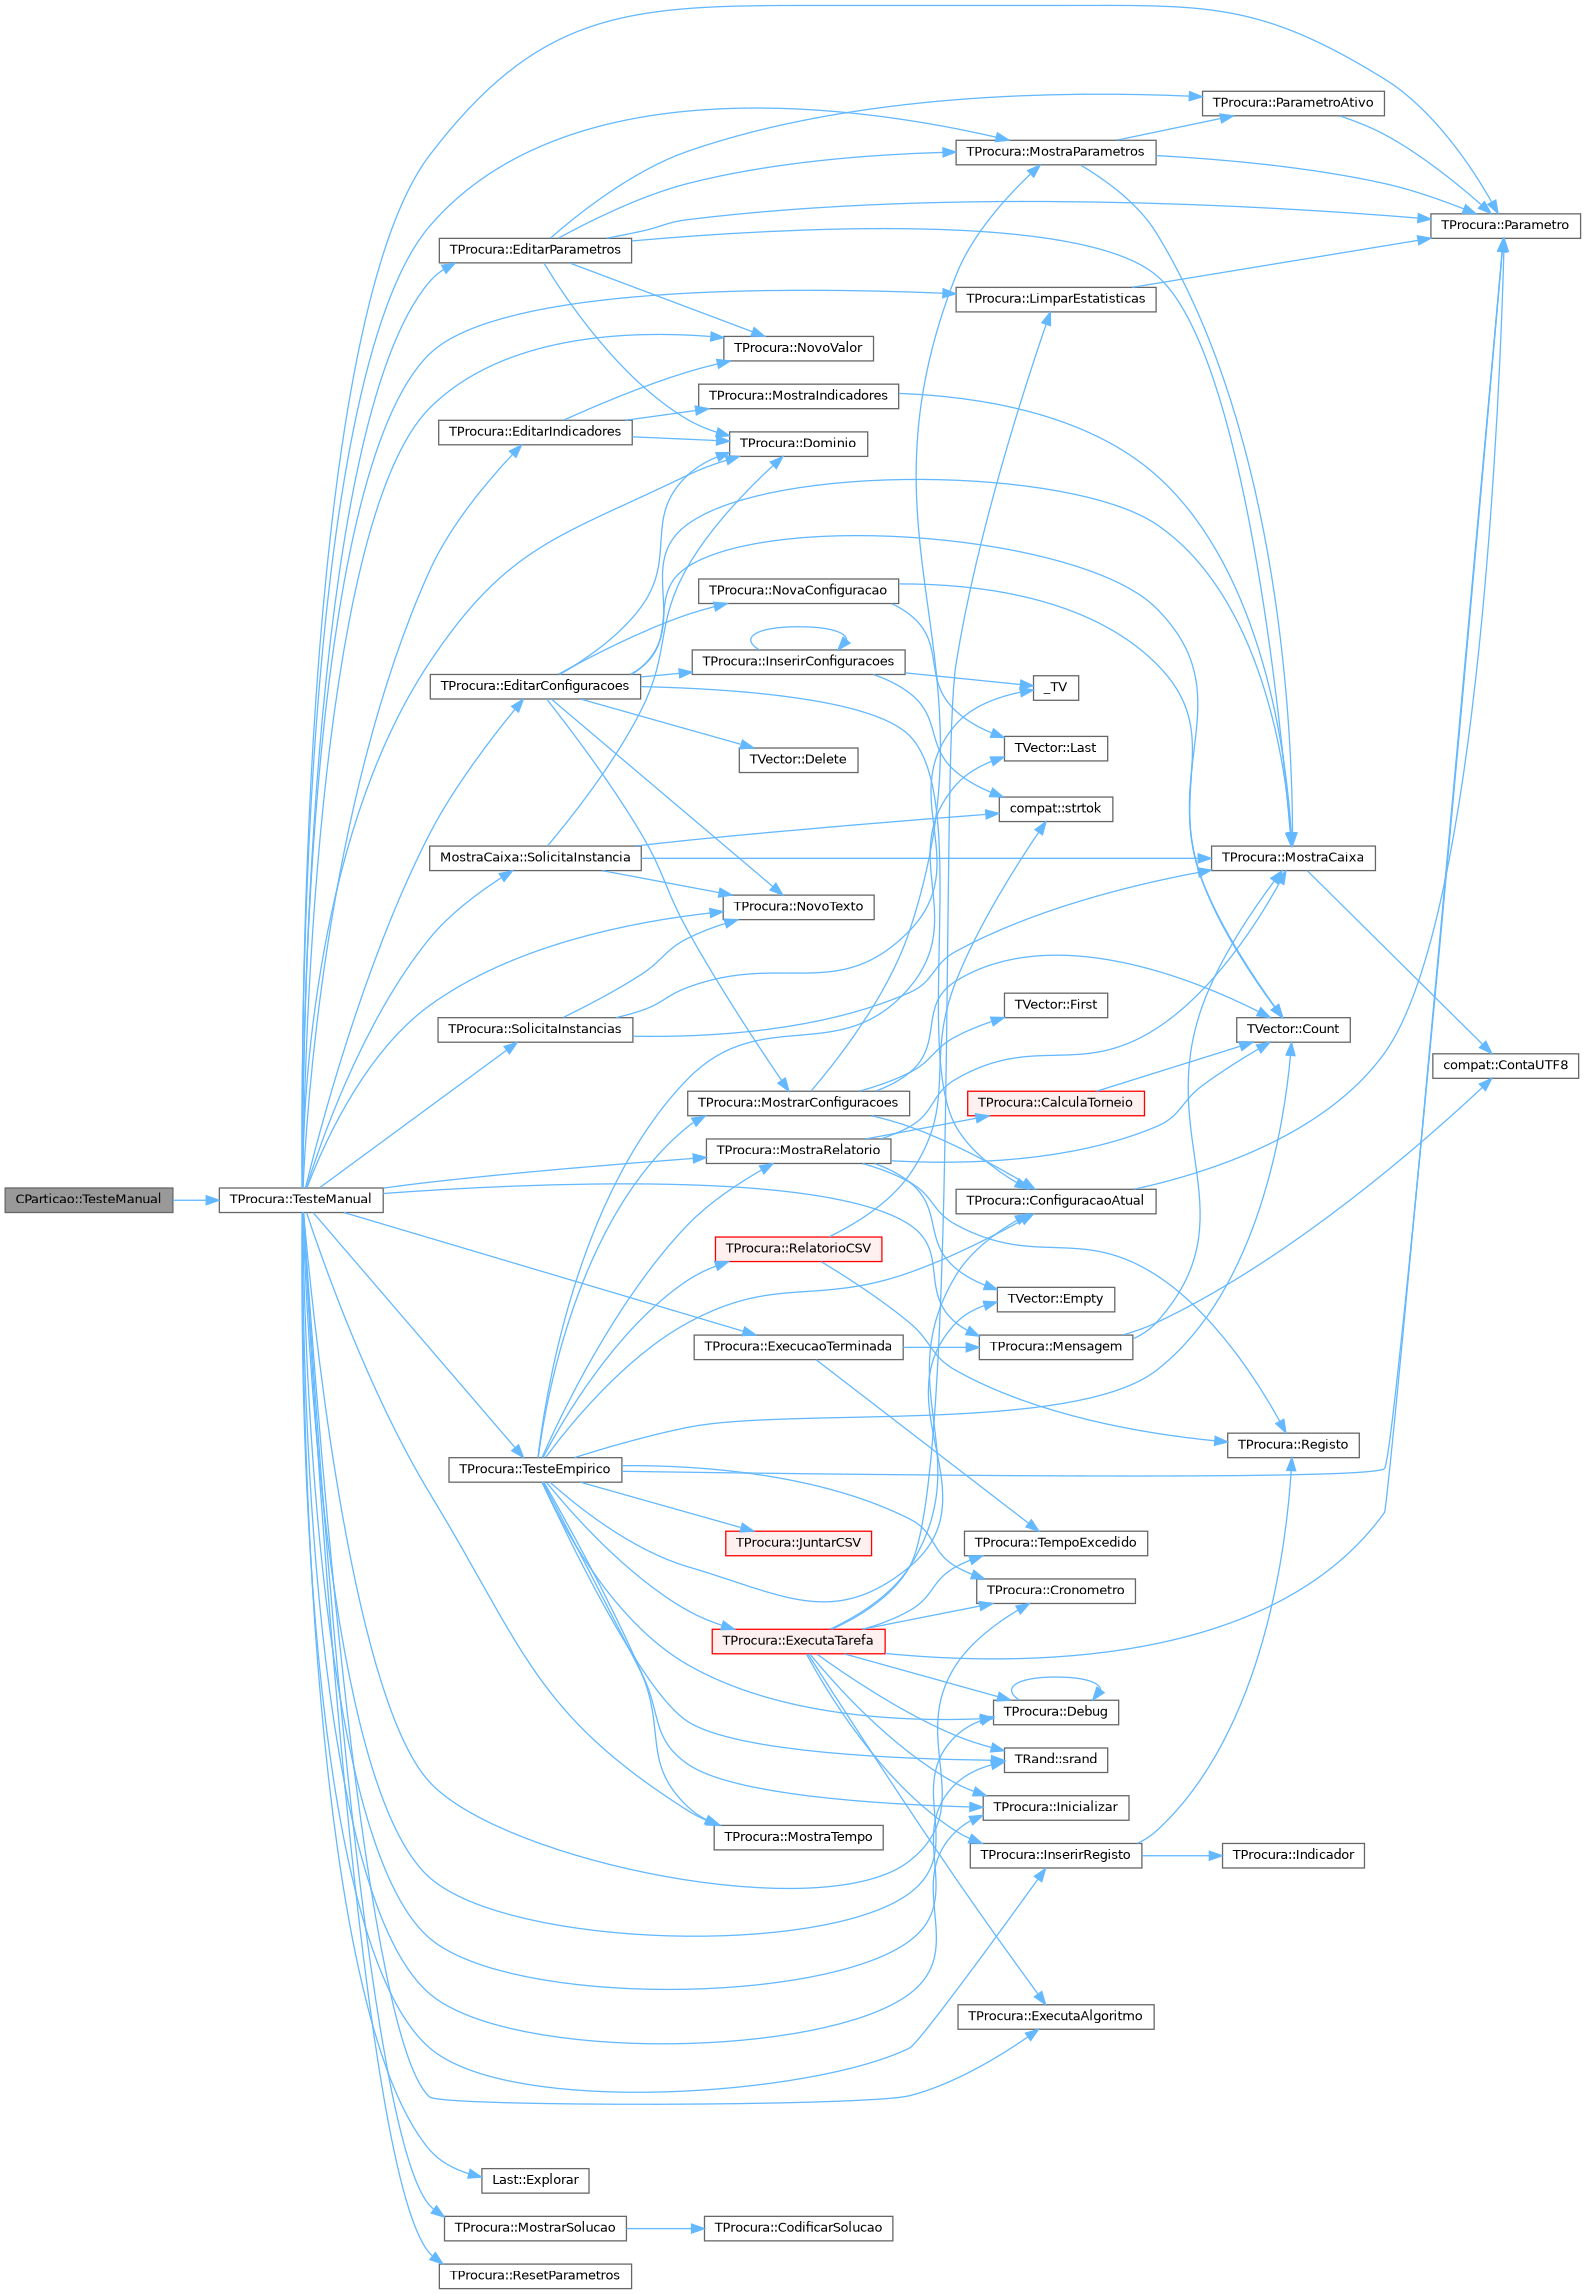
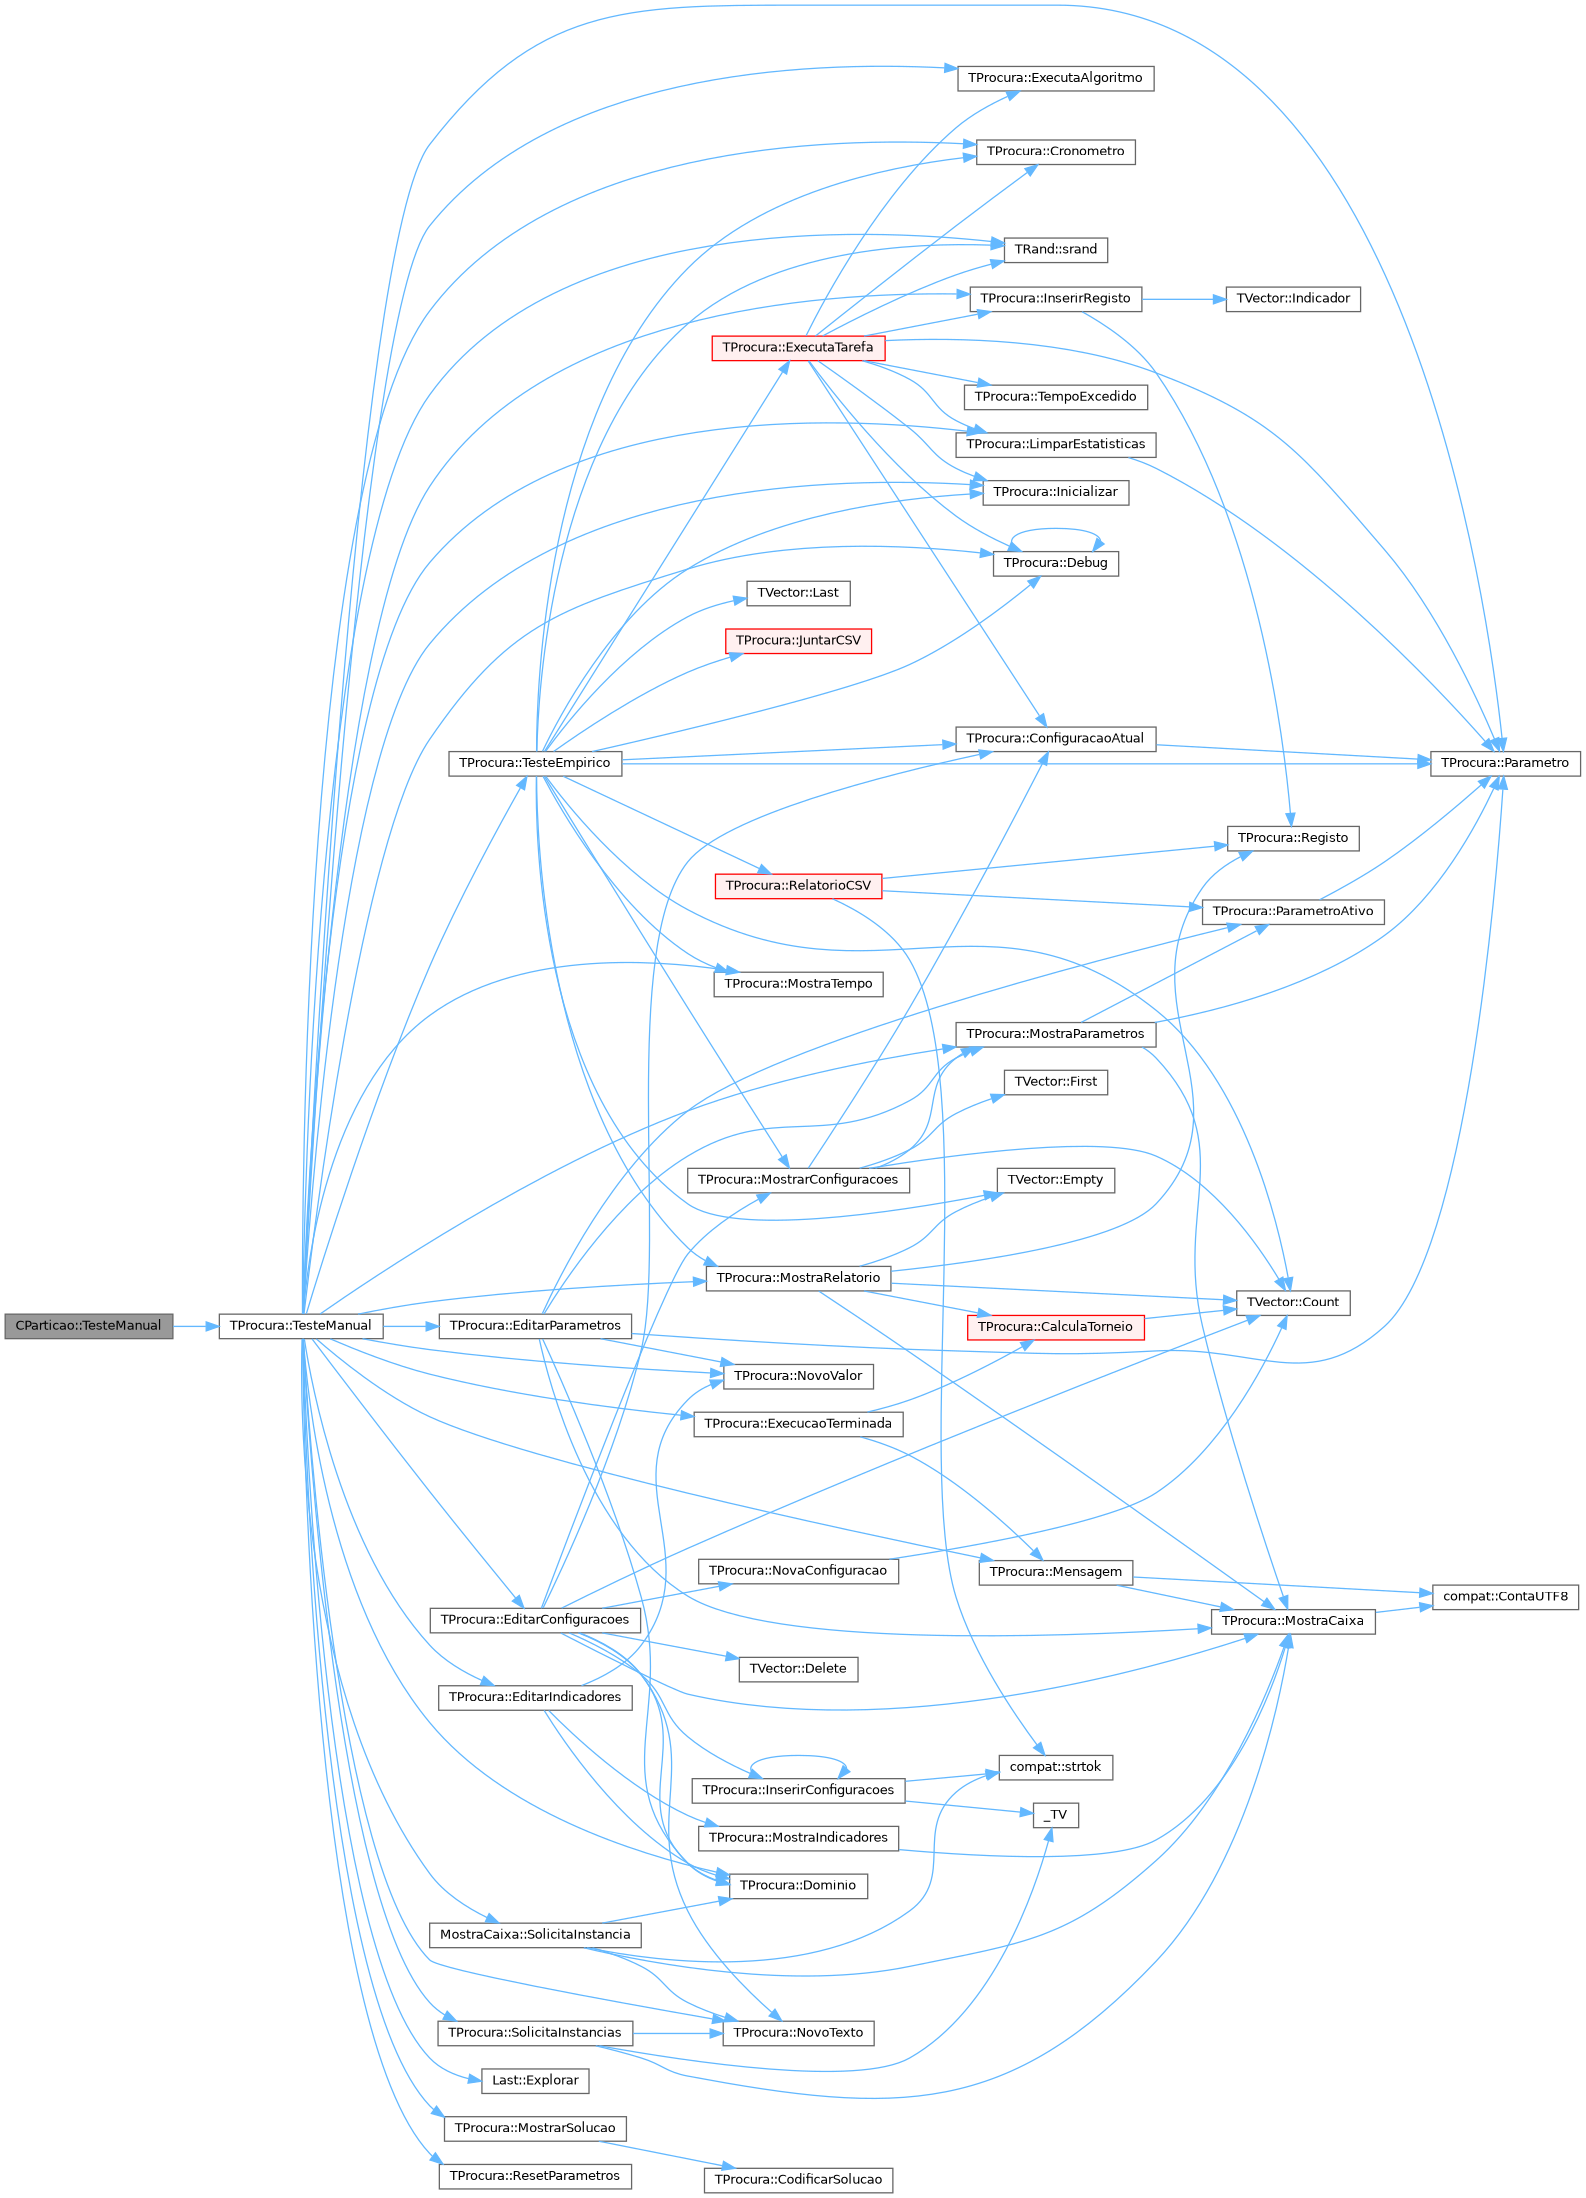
edge "TProcura::NovaConfiguracao" -> "TVector::Last": removed
edge "TProcura::RelatorioCSV" -> "TProcura::ParametroAtivo": added
edge "TProcura::ExecucaoTerminada" -> "TProcura::TempoExcedido": now "TProcura::ExecucaoTerminada" -> "TProcura::CalculaTorneio"
node "TProcura::Indicador": label "TProcura::Indicador" -> "TVector::Indicador"
